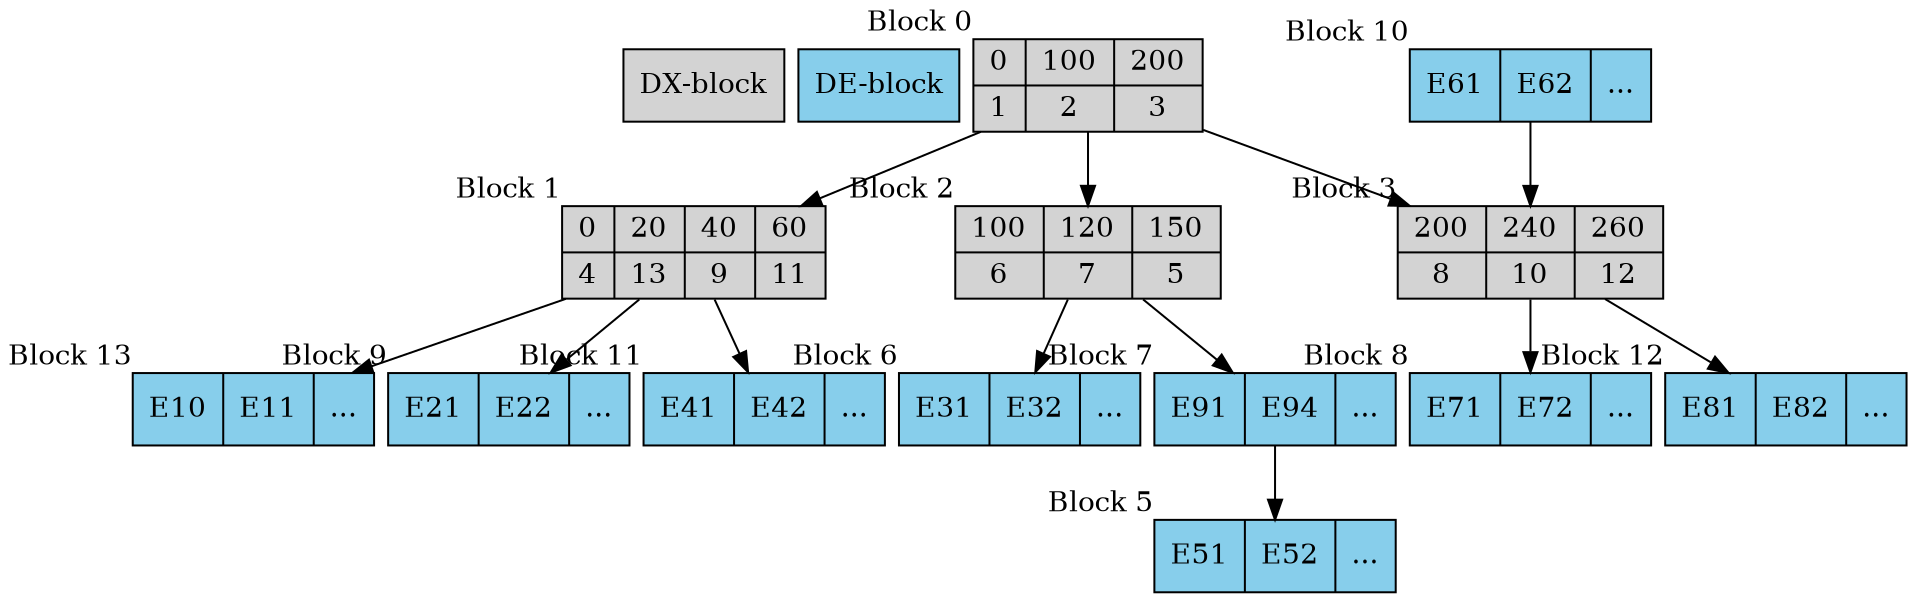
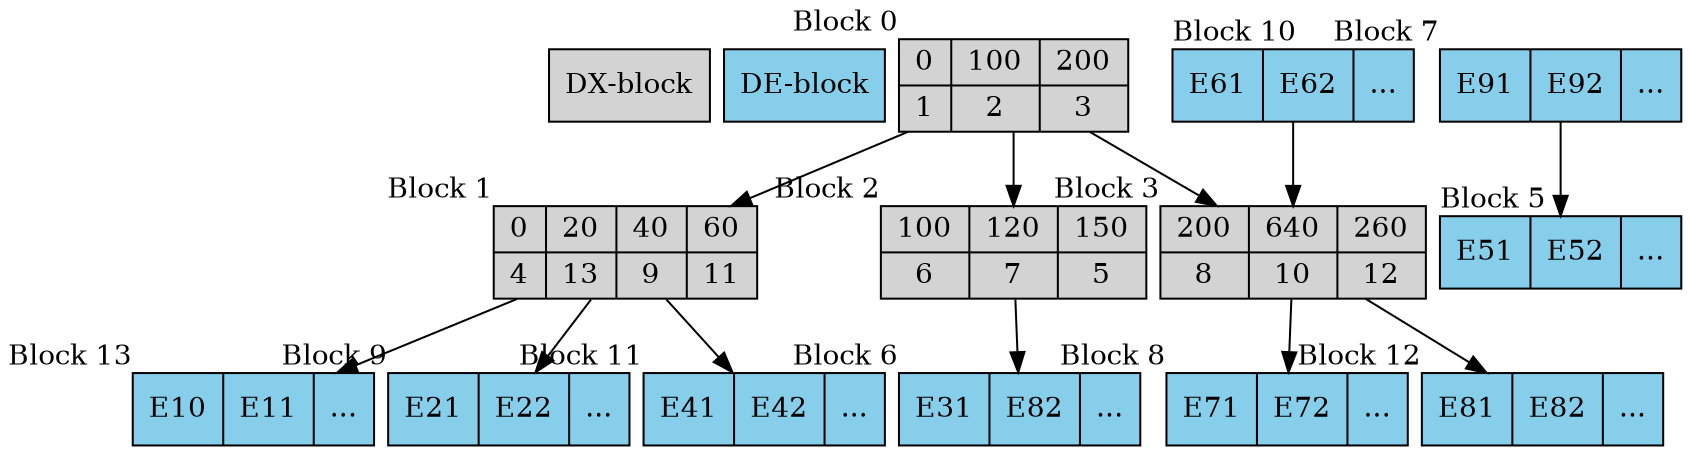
node "200": text "240" -> "640"
edge "100" -> "E91": removed
node "E31": text "E32" -> "E82"
node "E91": text "E94" -> "E92"
